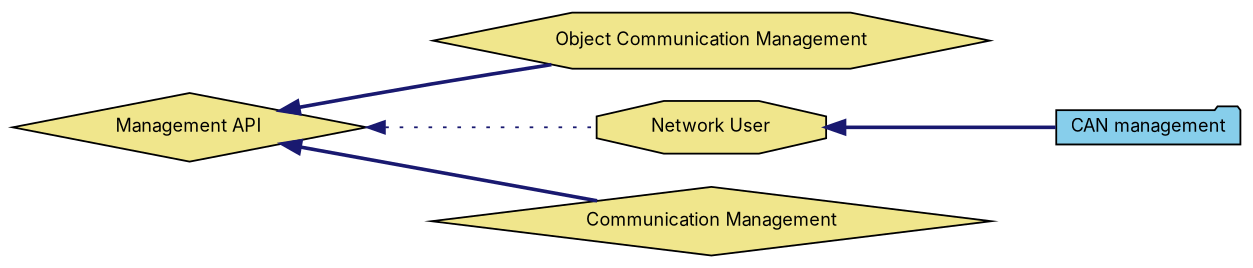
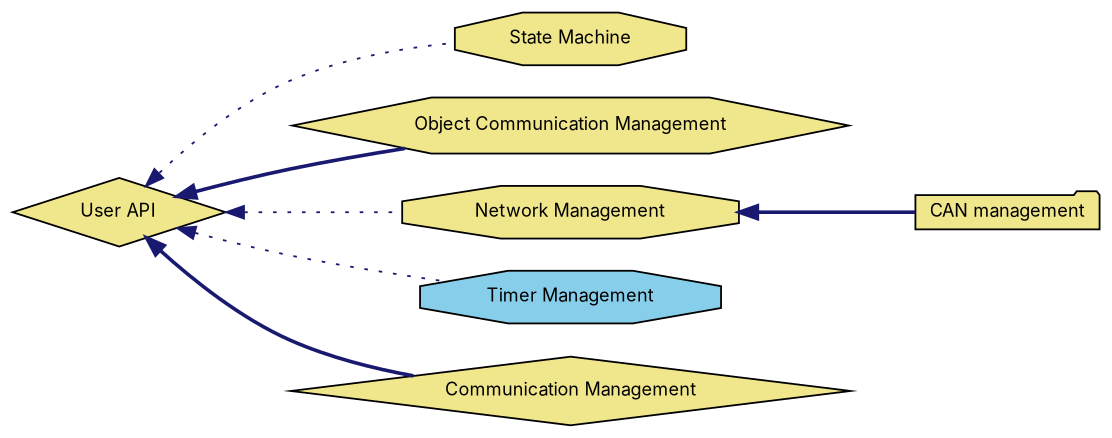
node "State Machine": added
node "Management API": label "Management API" -> "User API"
node "Network User": label "Network User" -> "Network Management"
node "CAN management": fillcolor skyblue -> khaki
node "Timer Management": added
